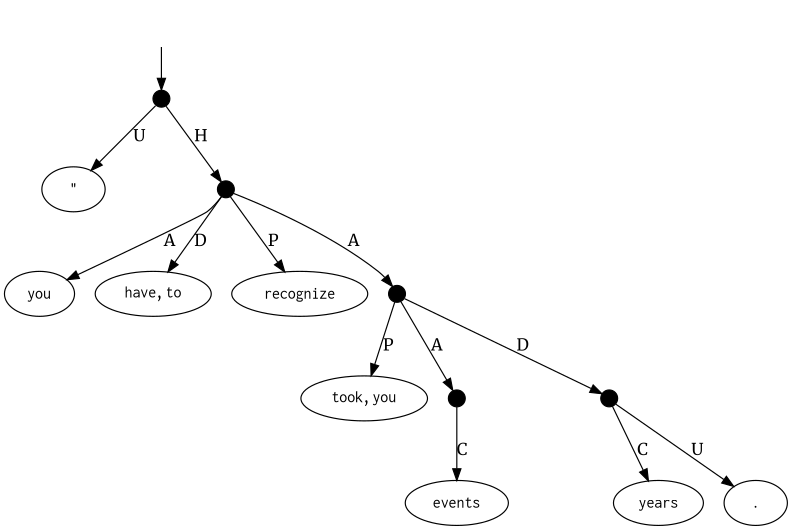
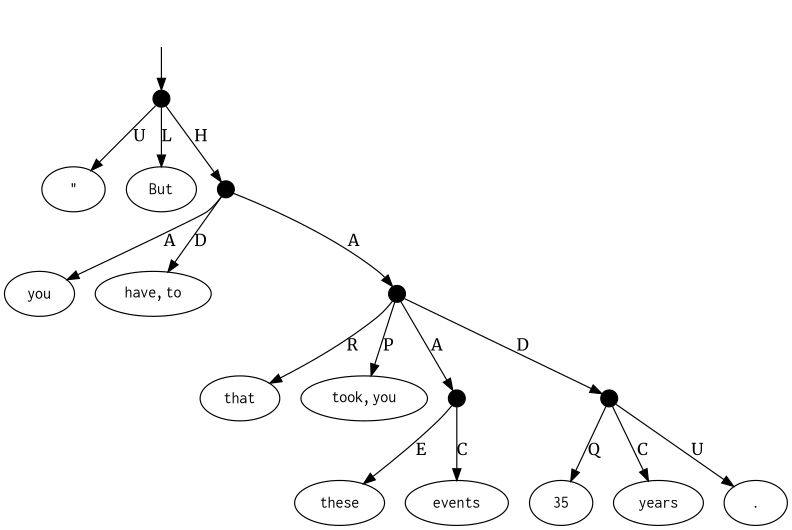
node "But": added
node "recognize": removed
node "that": added
node "these": added
node "35": added
